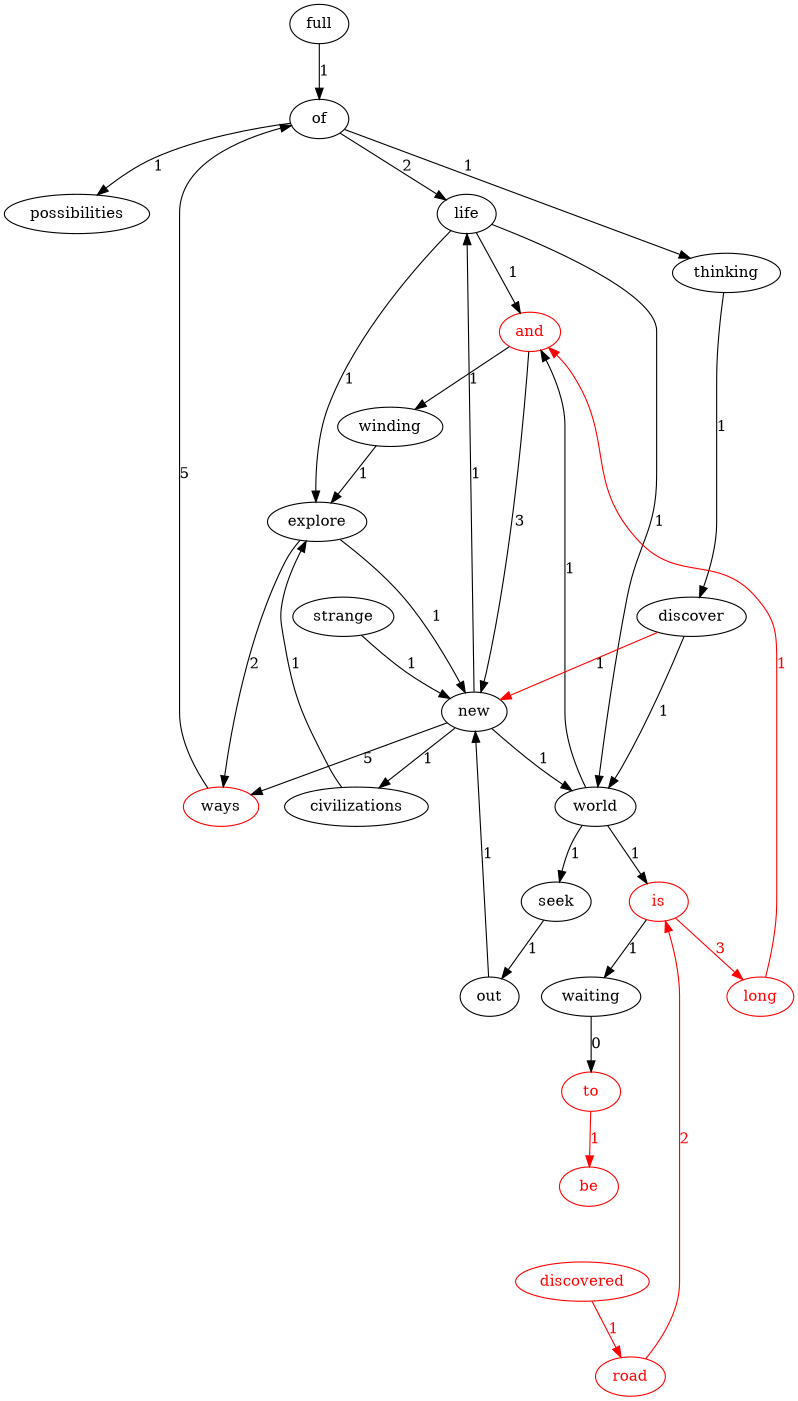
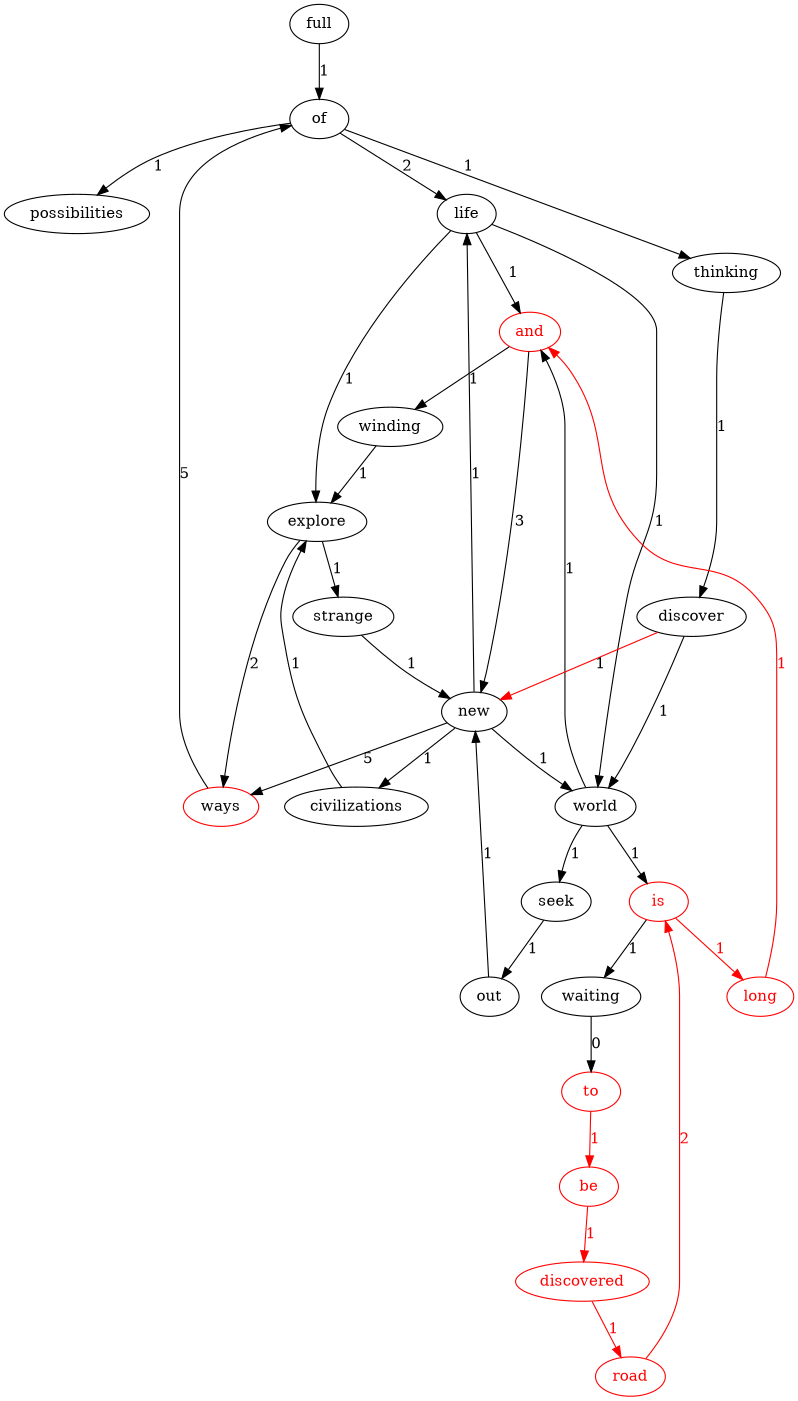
edge "explore" -> "new": now "explore" -> "strange"
edge "is" -> "long": label "3" -> "1"
edge "be" -> "discovered": added, label "1"
